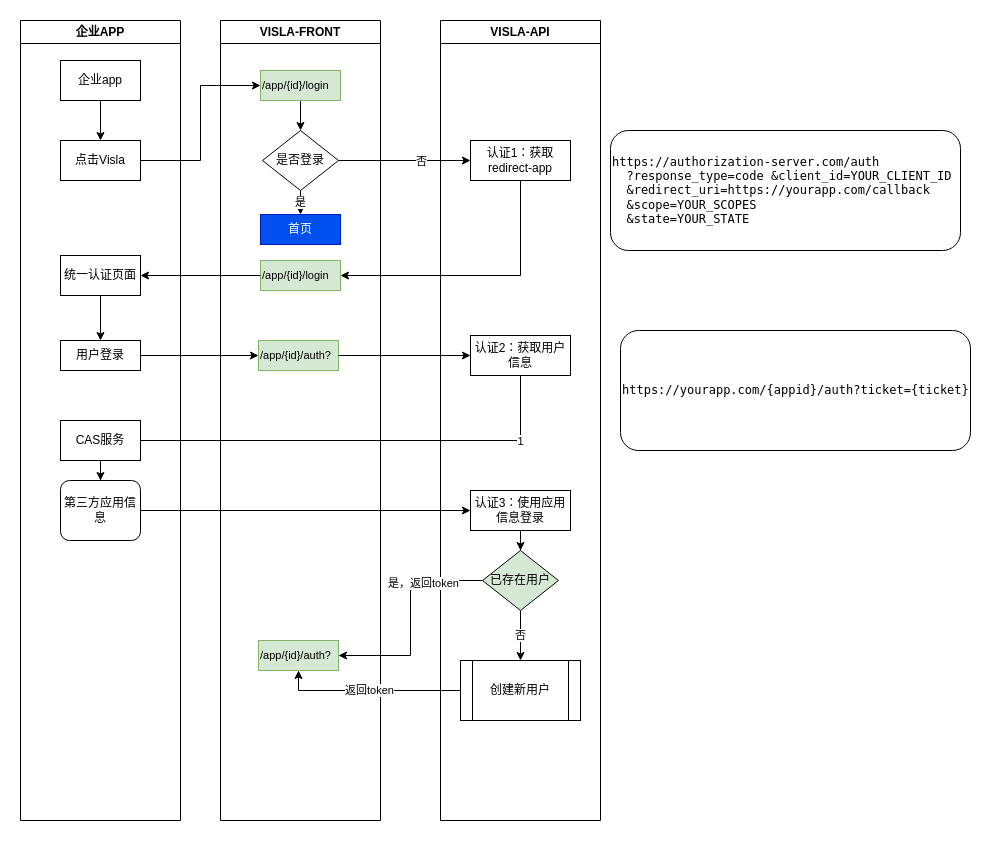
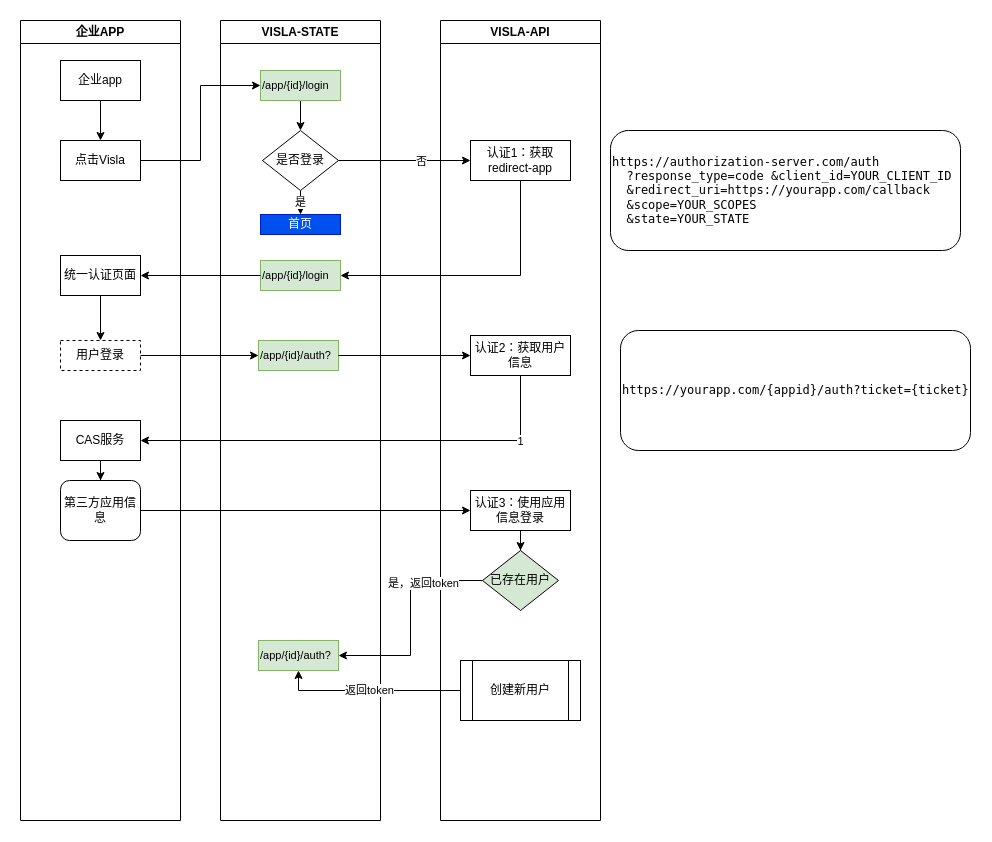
node "VISLA-FRONT": label "VISLA-FRONT" -> "VISLA-STATE"
node "首页": size 80x30 -> 80x20
node "用户登录": style solid -> dashed
edge "认证2：获取用户信息" -- "CAS服务": arrowhead none -> classic
edge "已存在用户" -> "创建新用户": removed, label "否"
